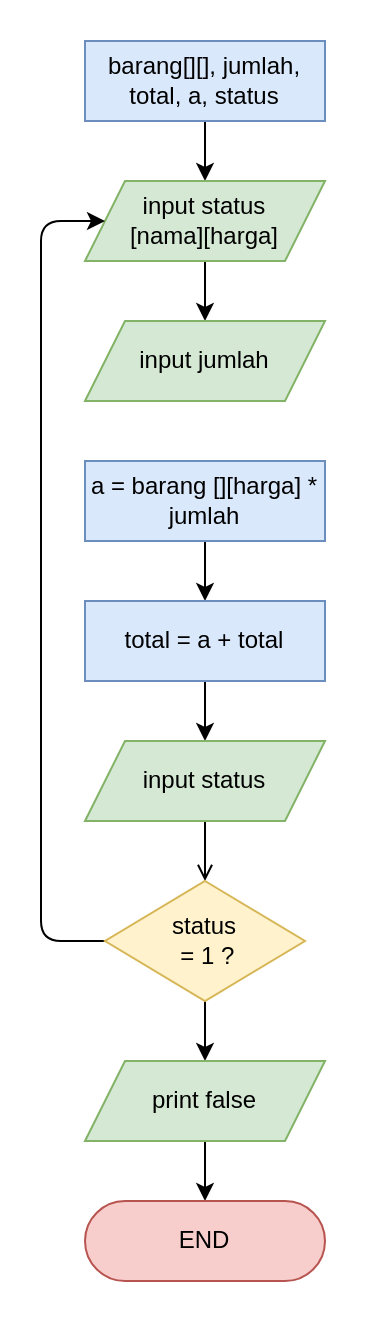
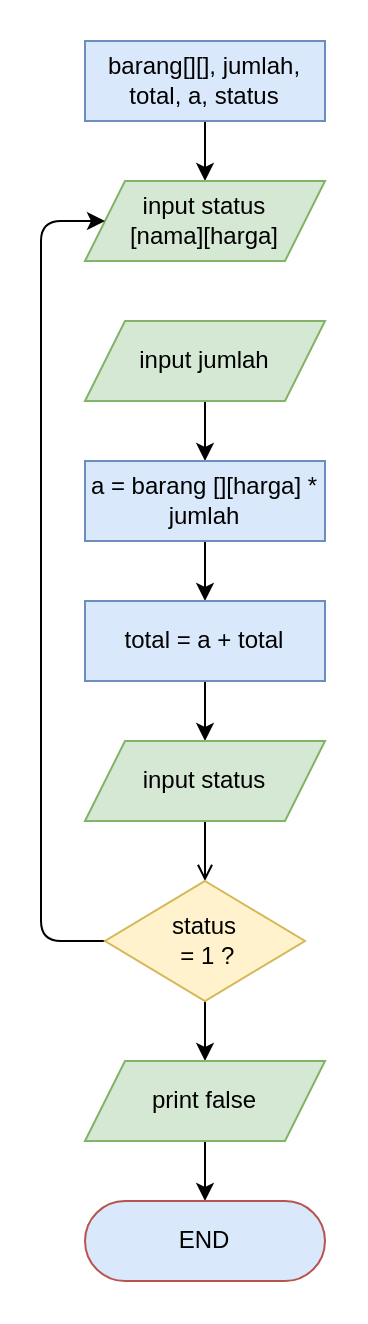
edge "input status [nama][harga]" -> "input jumlah": removed
edge "input jumlah" -> "a = barang [][harga] * jumlah": added
node "END": fillcolor #f8cecc -> #dae8fc
